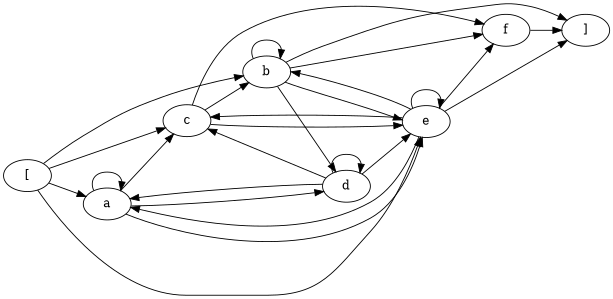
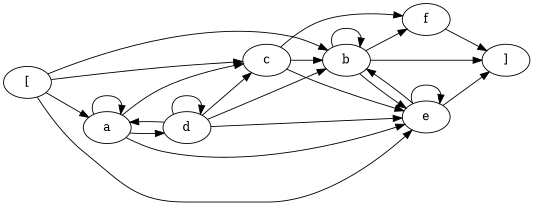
edge "e" -> "f": removed
edge "e" -> "c": removed
edge "b" -> "d": reversed
edge "e" -> "a": removed
